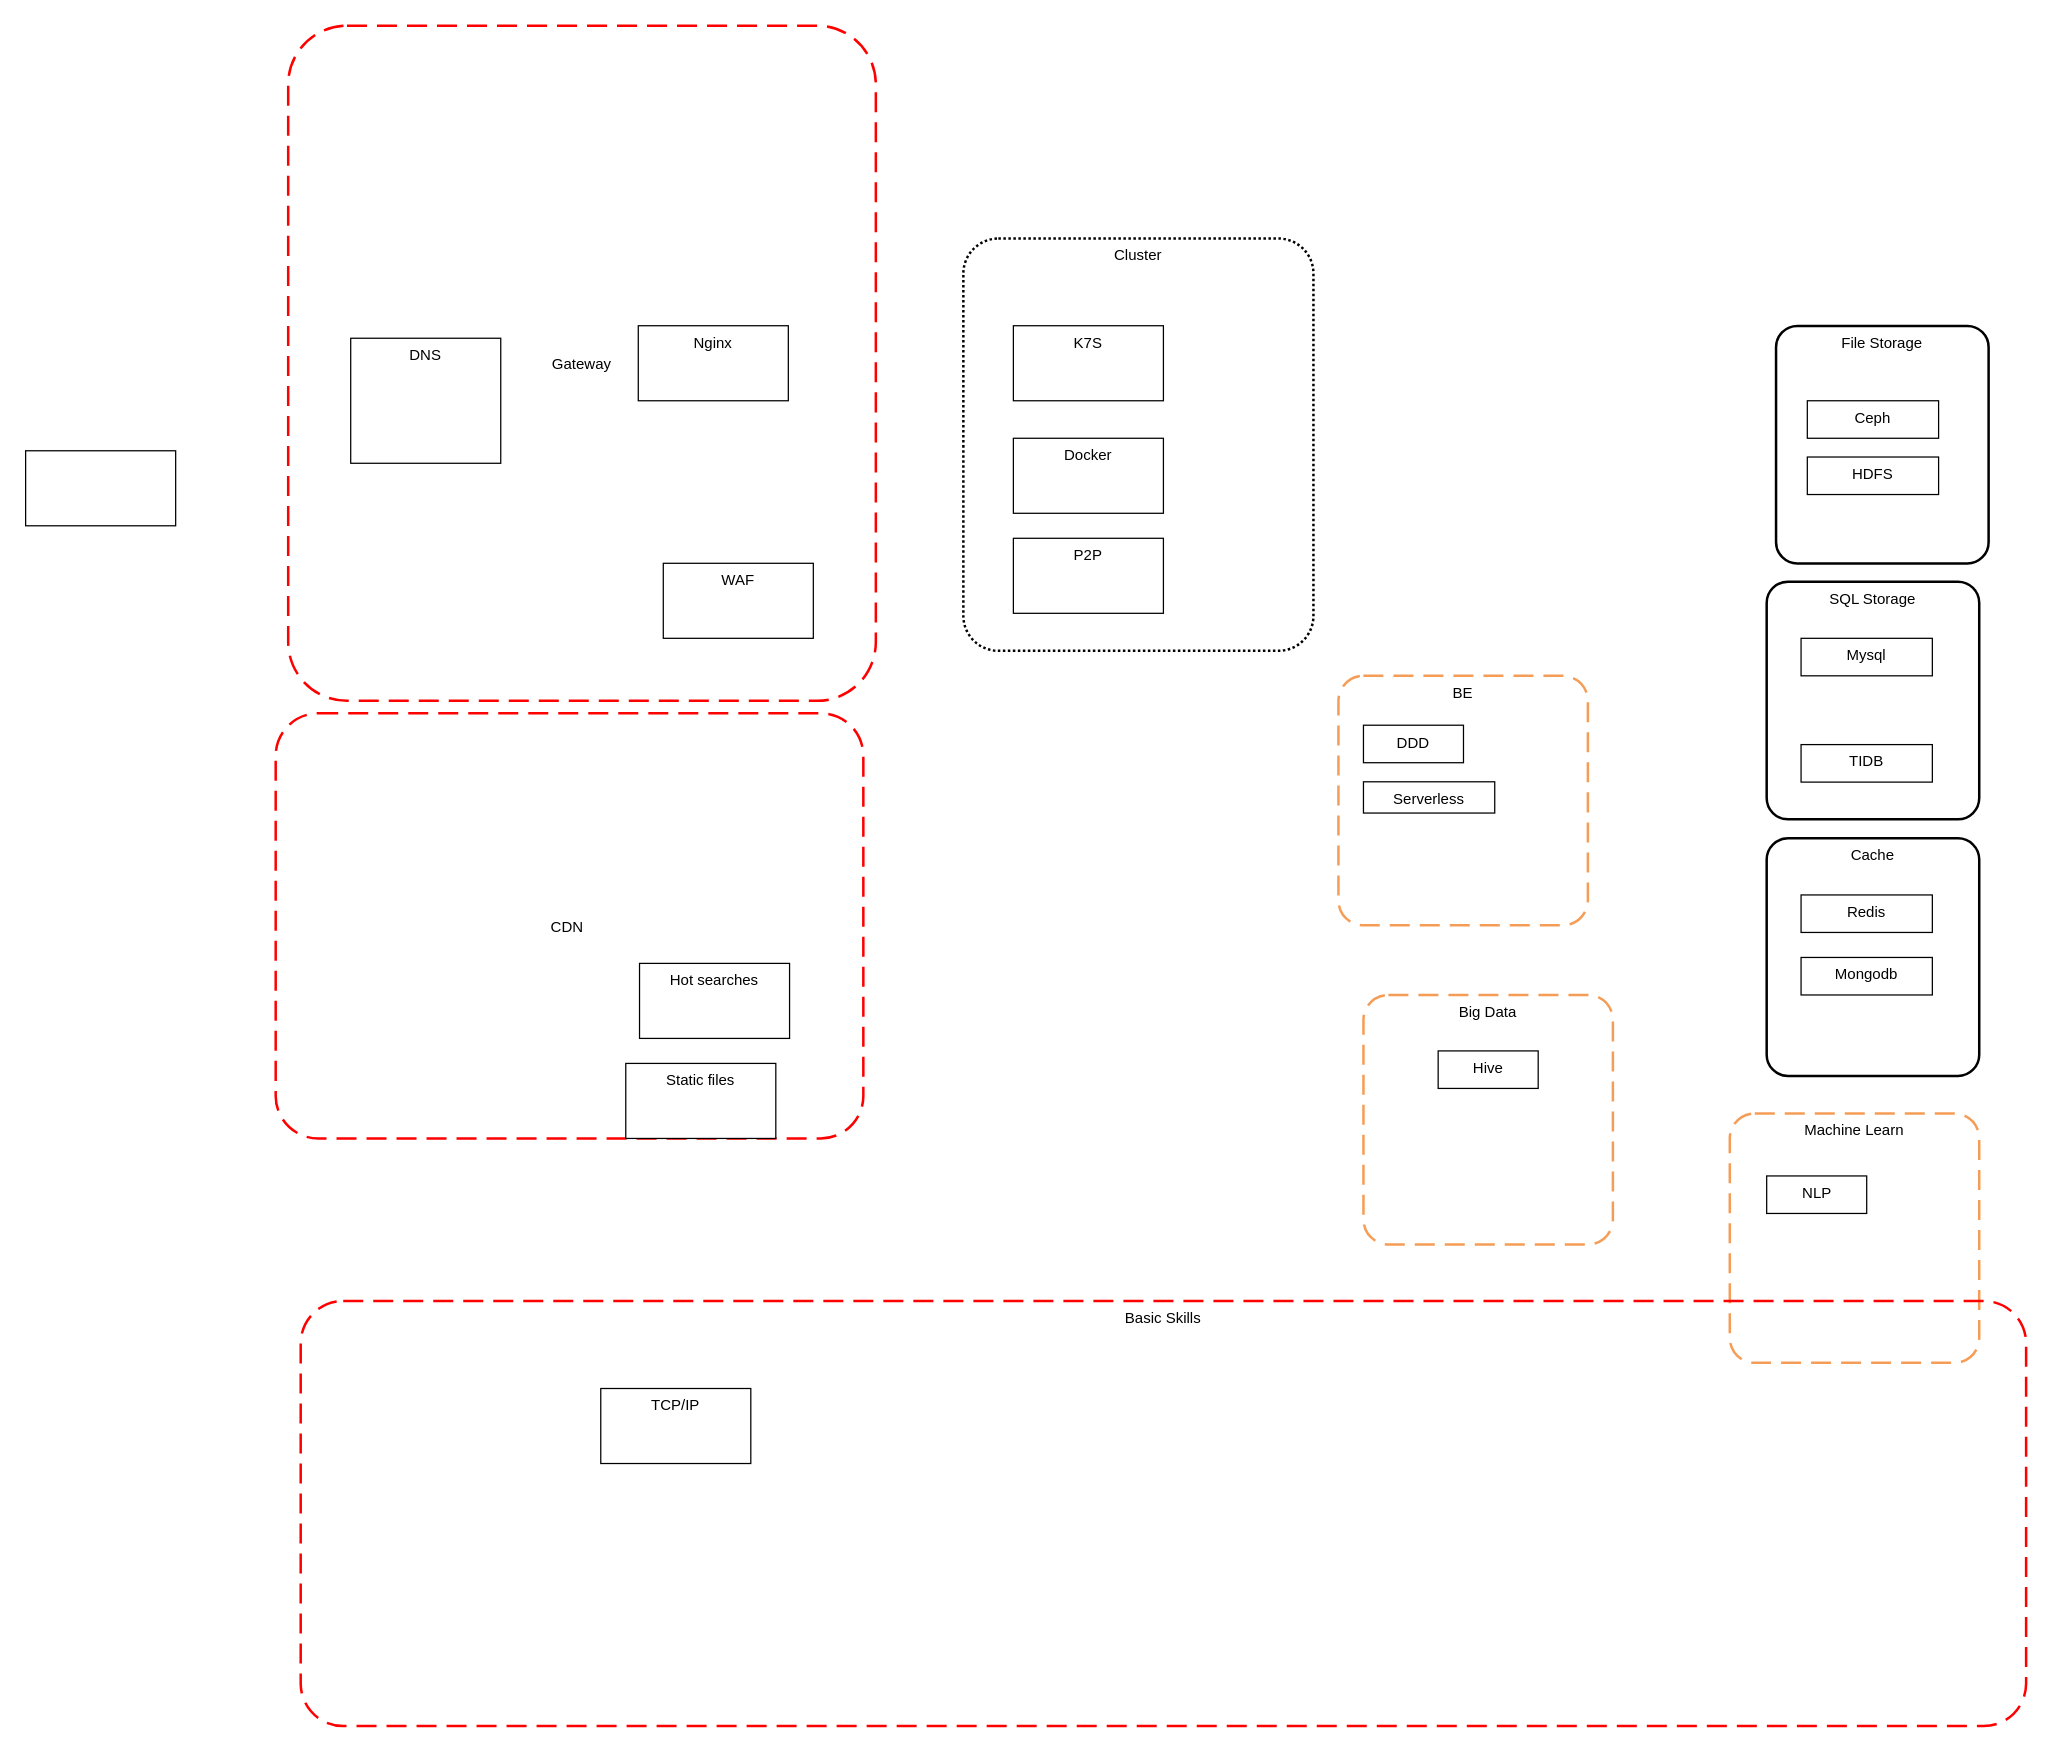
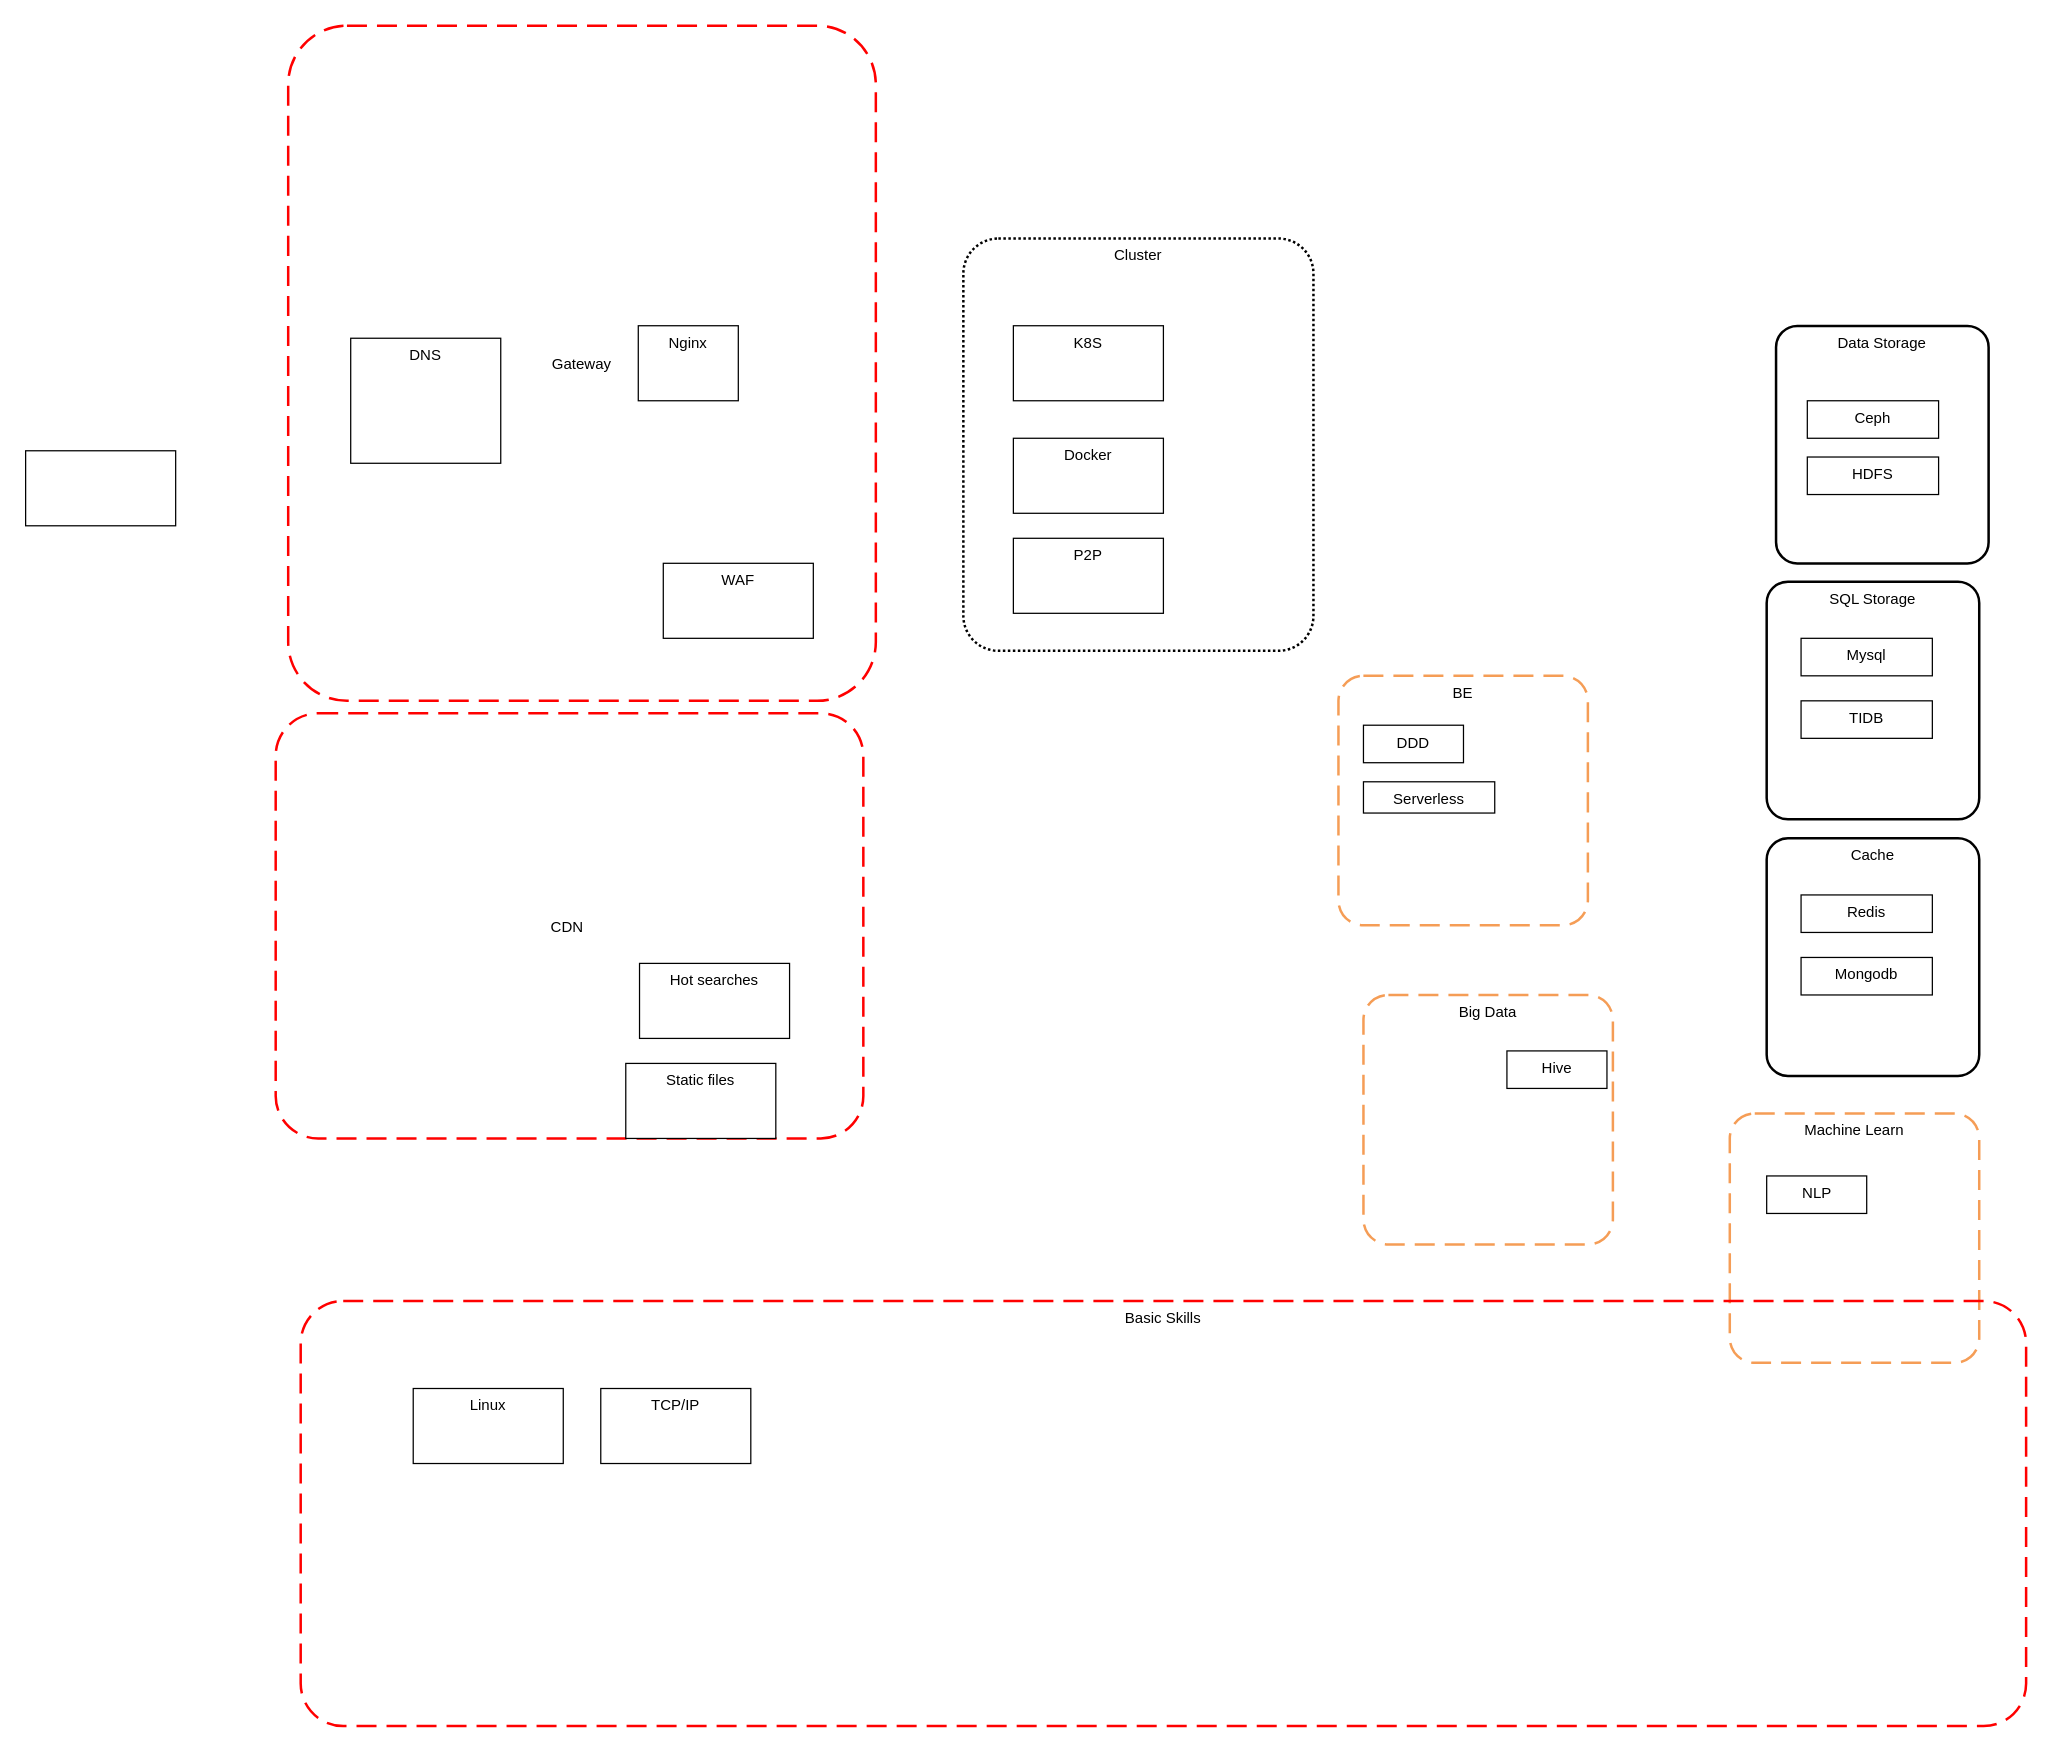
node "K7S": label "K7S" -> "K8S"
node "File Storage": label "File Storage" -> "Data Storage"
node "Nginx": size 150x75 -> 100x75
node "TIDB": moved (1866, 763) -> (1866, 719)
node "Hive": moved (1488, 1069) -> (1557, 1069)
node "Linux": added
